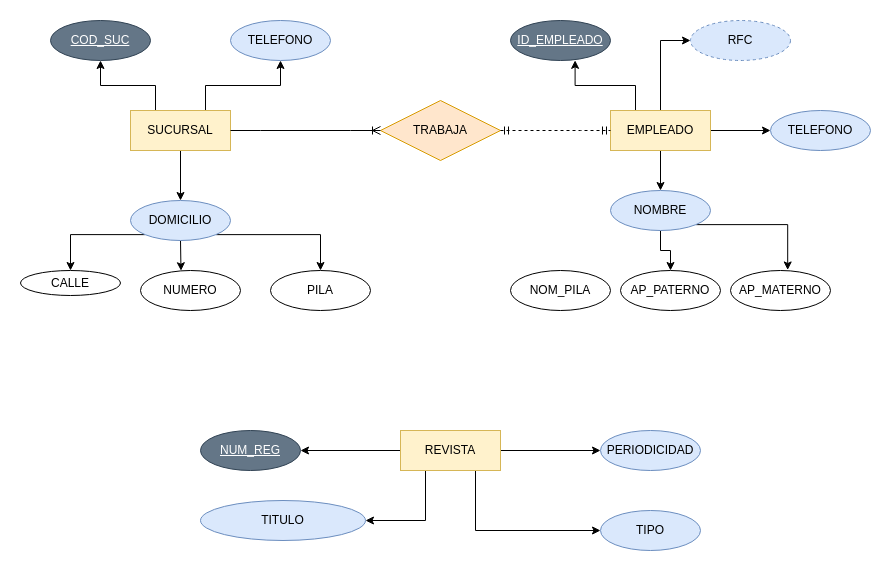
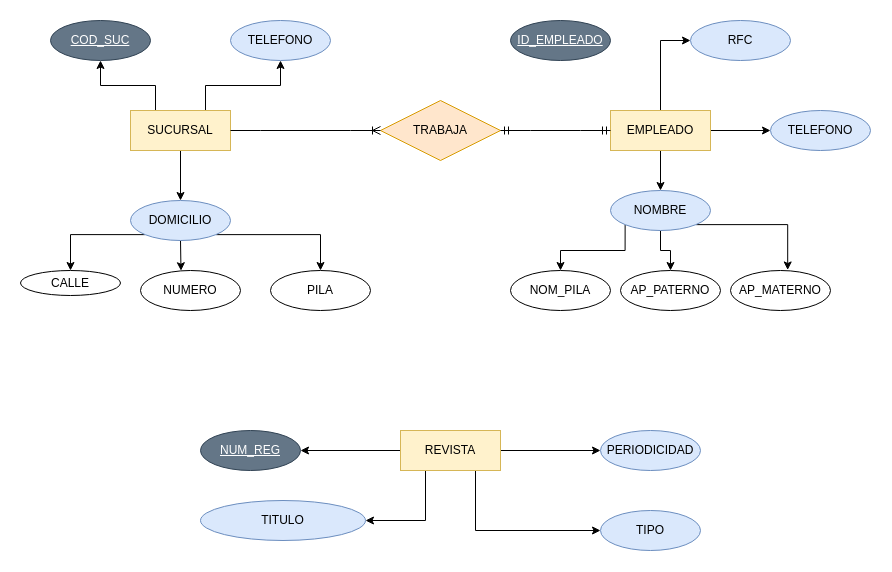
node "RFC": style dashed -> solid
edge "EMPLEADO" -> "ID_EMPLEADO": removed
edge "TRABAJA" -- "EMPLEADO": style dashed -> solid
edge "NOMBRE" -> "NOM_PILA": added
